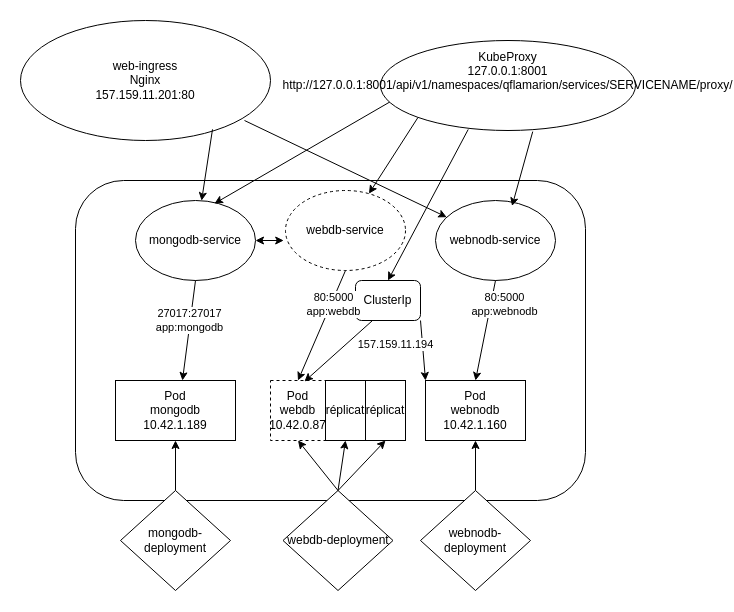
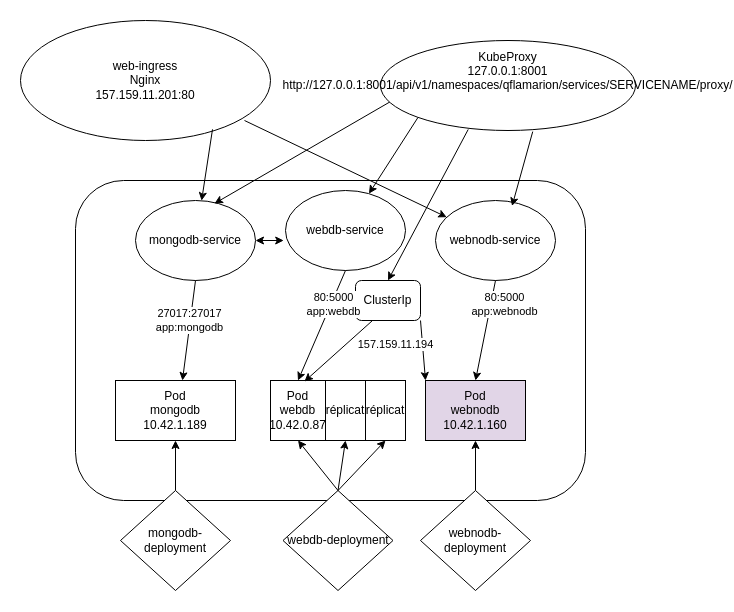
node "webdb-service": style dashed -> solid
node "Pod webdb 10.42.0.87": style dashed -> solid
node "Pod webnodb 10.42.1.160": fillcolor #ffffff -> #e1d5e7
